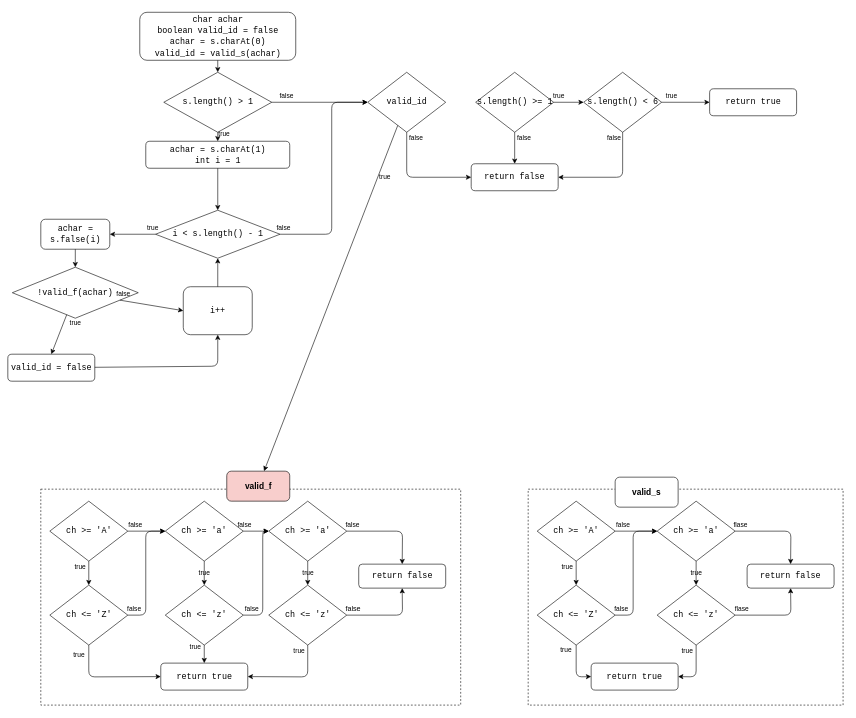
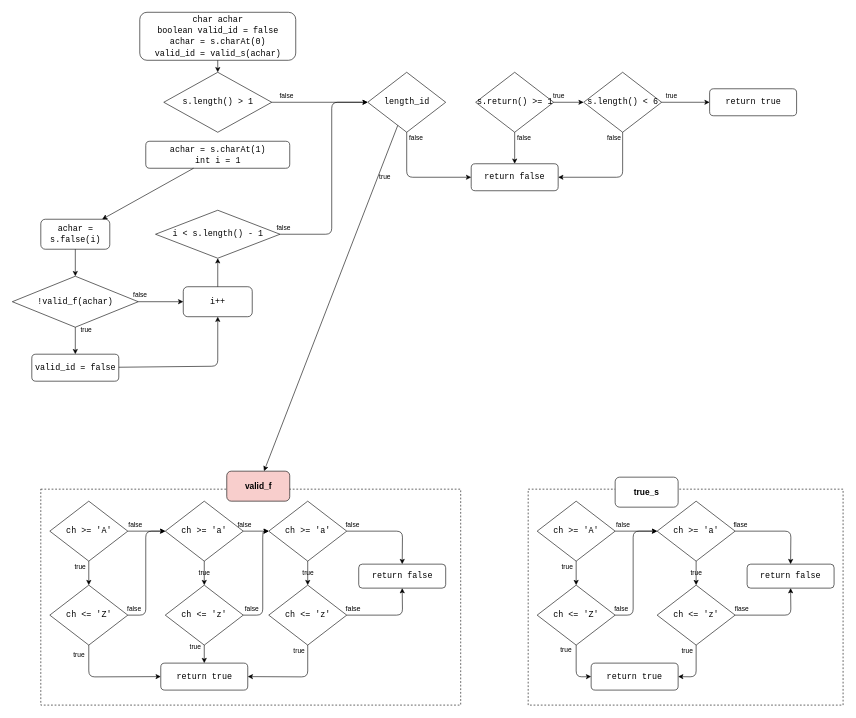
node "valid_id": label "valid_id" -> "length_id"
node "s.length() >= 1": label "s.length() >= 1" -> "s.return() >= 1"
edge "s.length() > 1" -> "achar = s.charAt(1) int i = 1": removed, label "true"
edge "achar = s.charAt(1) int i = 1" -> "i < s.length() - 1": now "achar = s.charAt(1) int i = 1" -> "achar = s.false(i)"
edge "i < s.length() - 1" -> "achar = s.false(i)": removed, label "true"
node "!valid_f(achar)": moved (75, 293) -> (75, 302)
node "i++": size 69x48 -> 69x30
node "valid_id = false": moved (51, 368) -> (75, 368)
node "valid_s": label "valid_s" -> "true_s"
